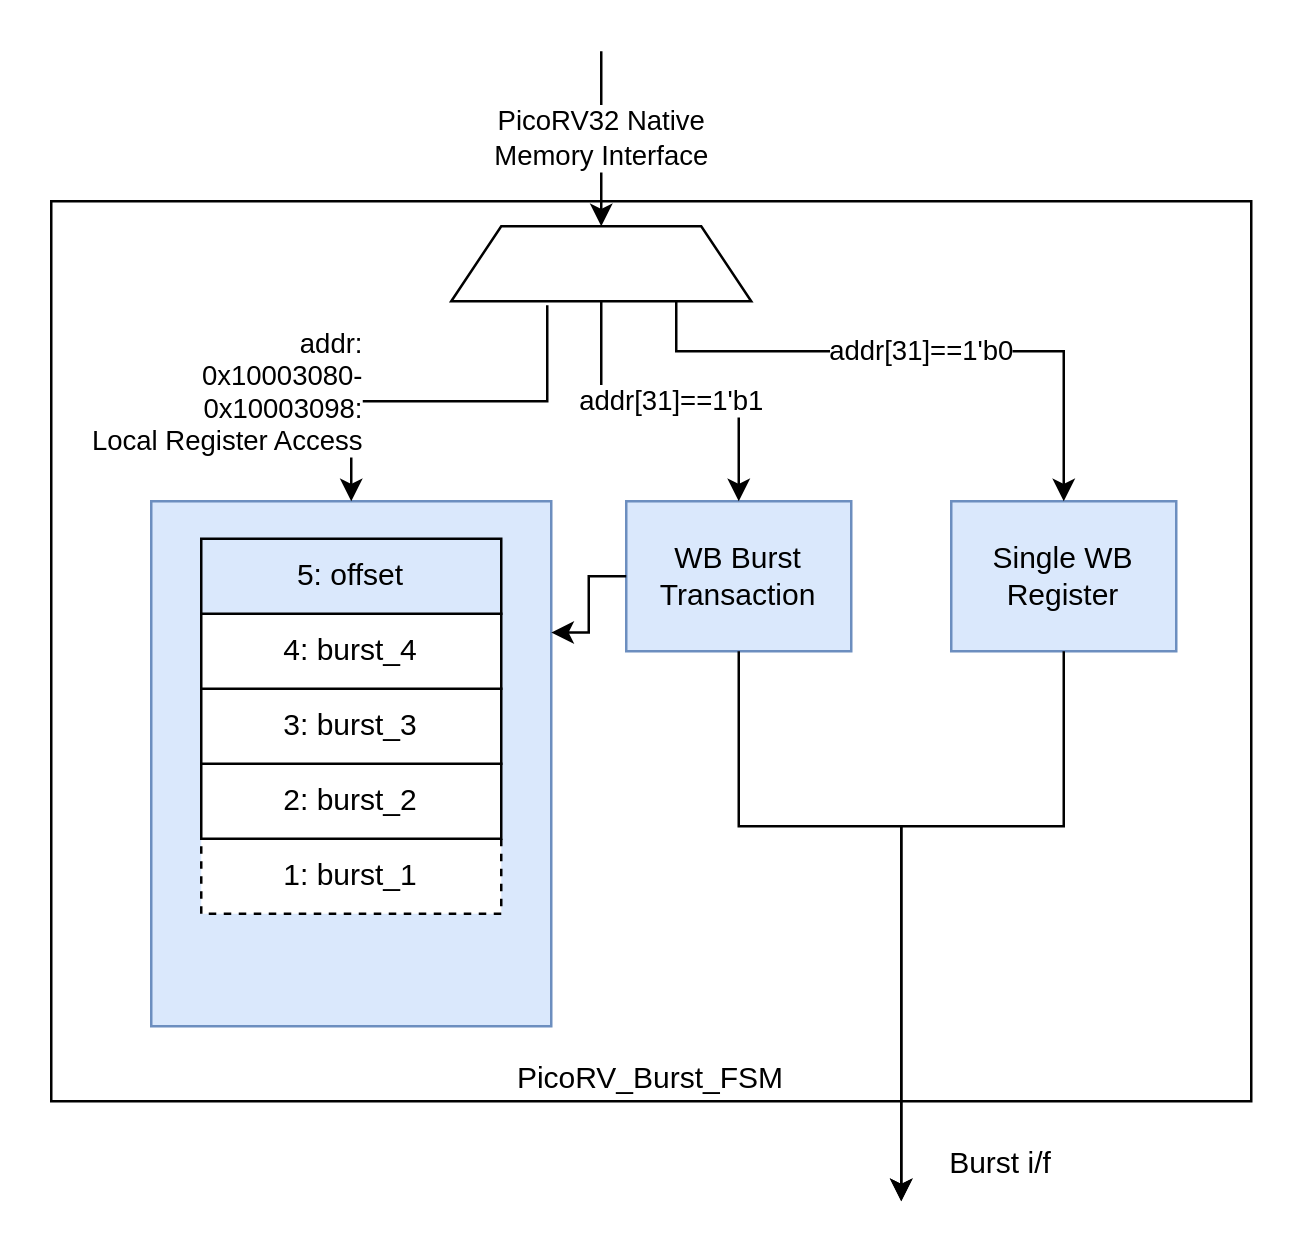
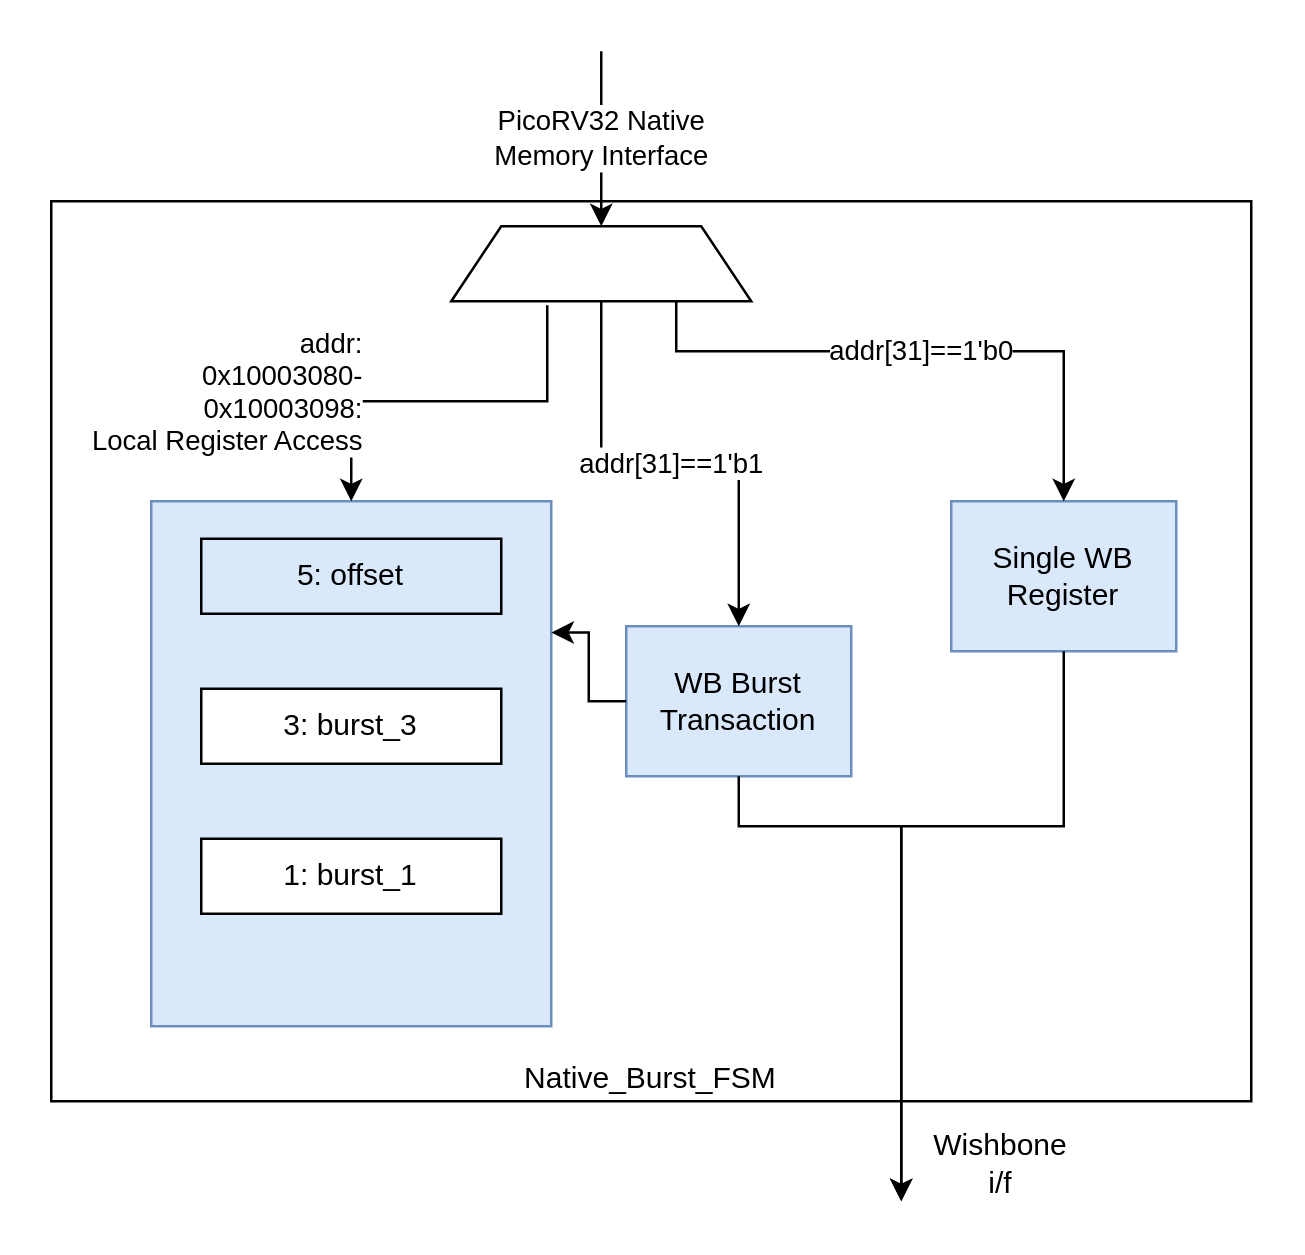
node "WB Burst Transaction": moved (739, 576) -> (739, 701)
node "4: burst_4": removed
node "2: burst_2": removed
node "1: burst_1": style dashed -> solid
node "PicoRV_Burst_FSM": label "PicoRV_Burst_FSM" -> "Native_Burst_FSM"
node "Burst i/f": label "Burst i/f" -> "Wishbone i/f"
